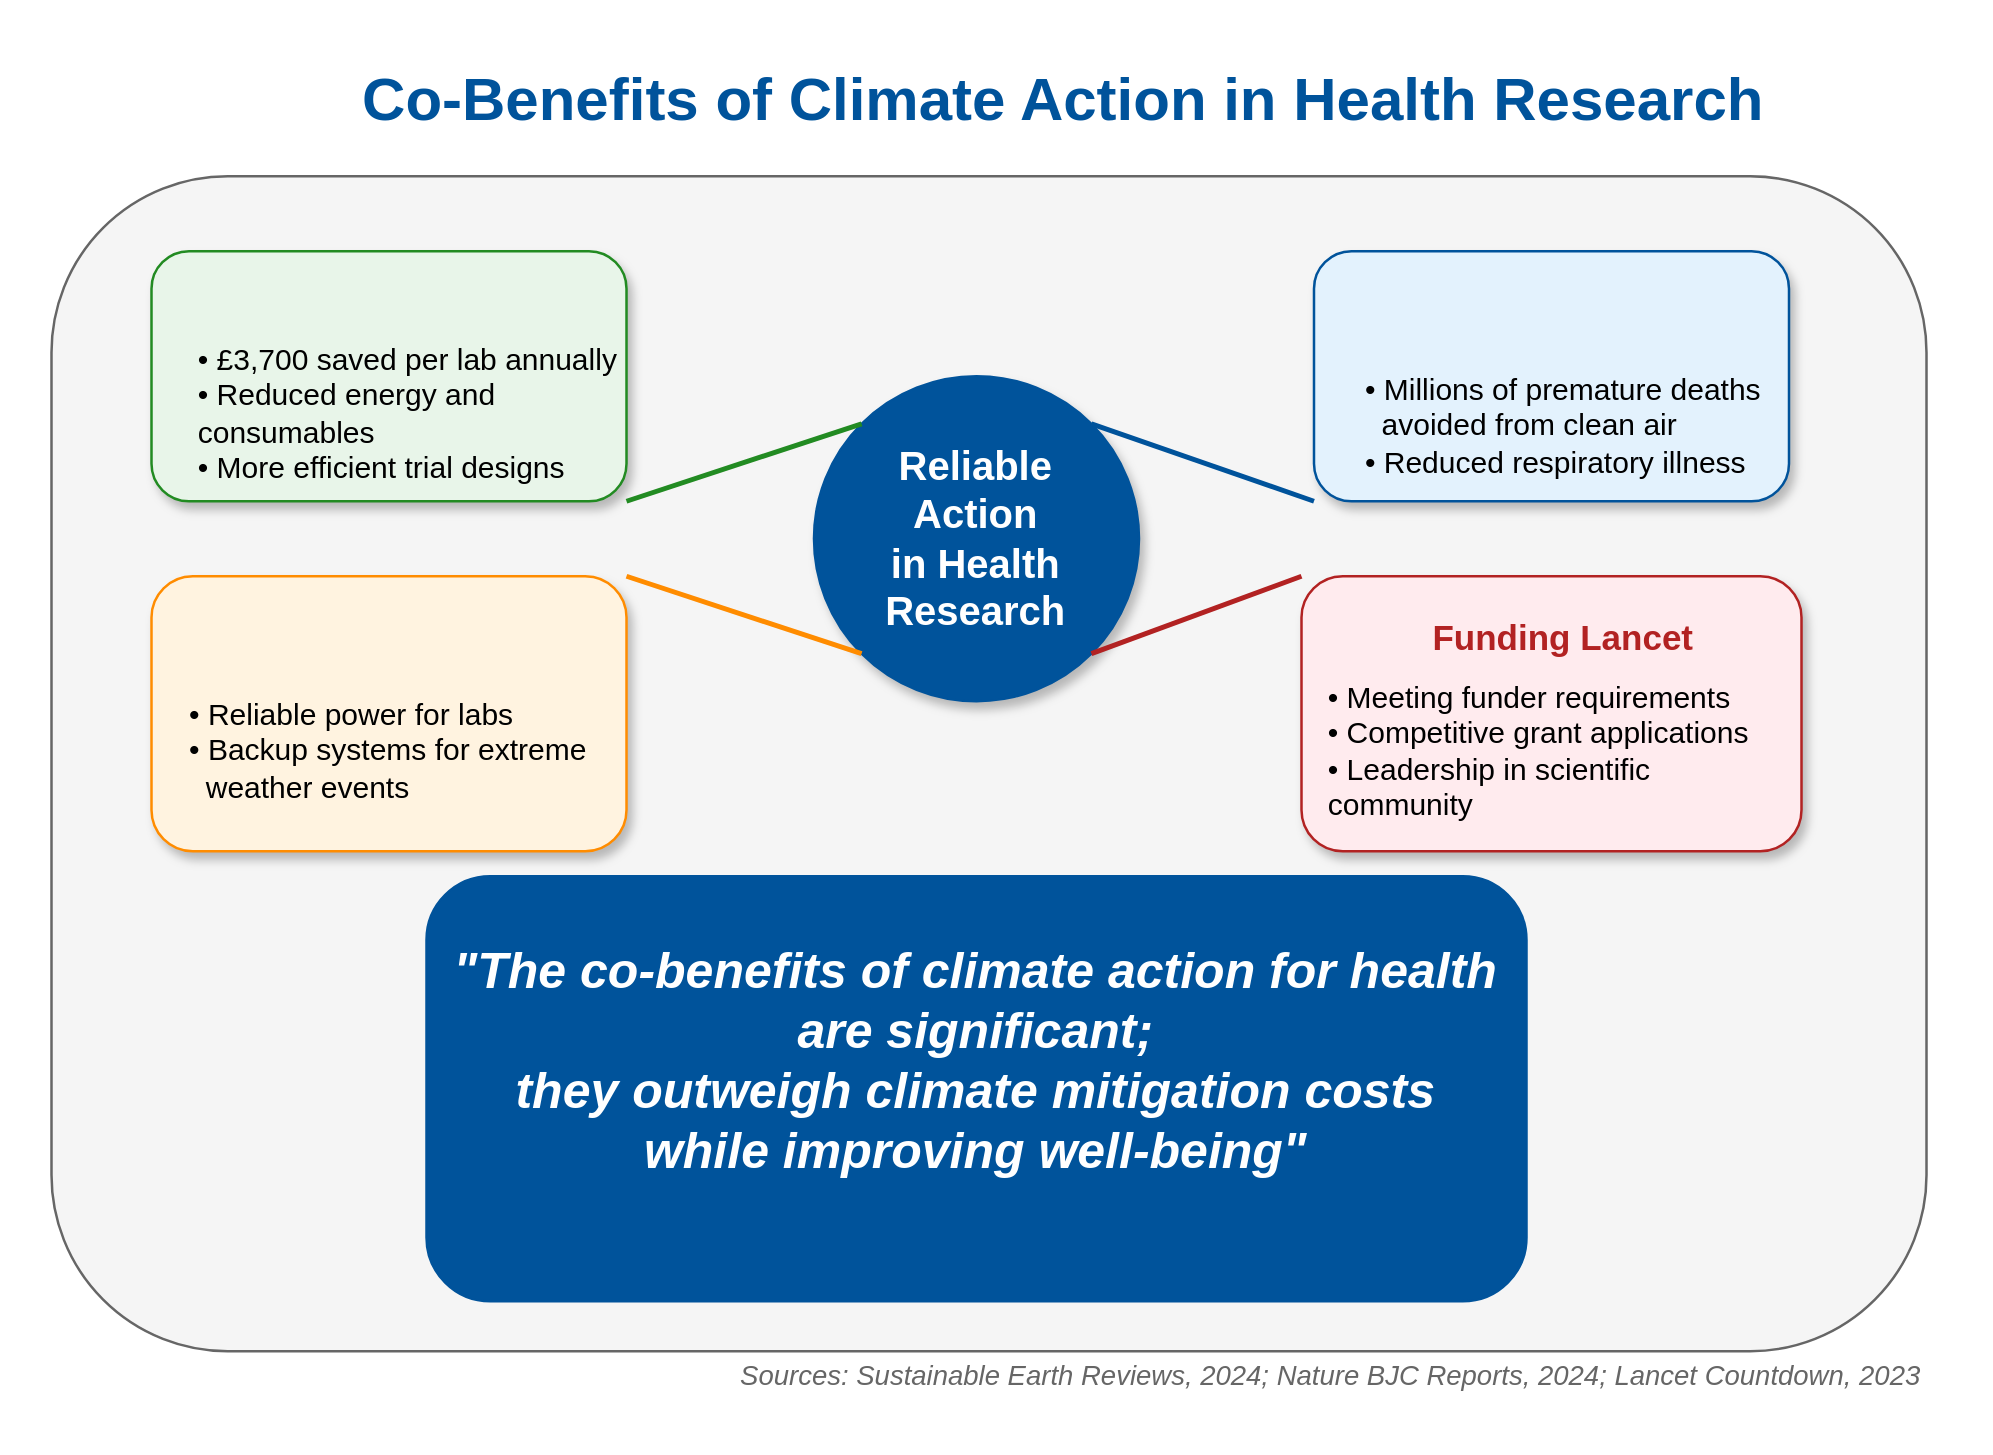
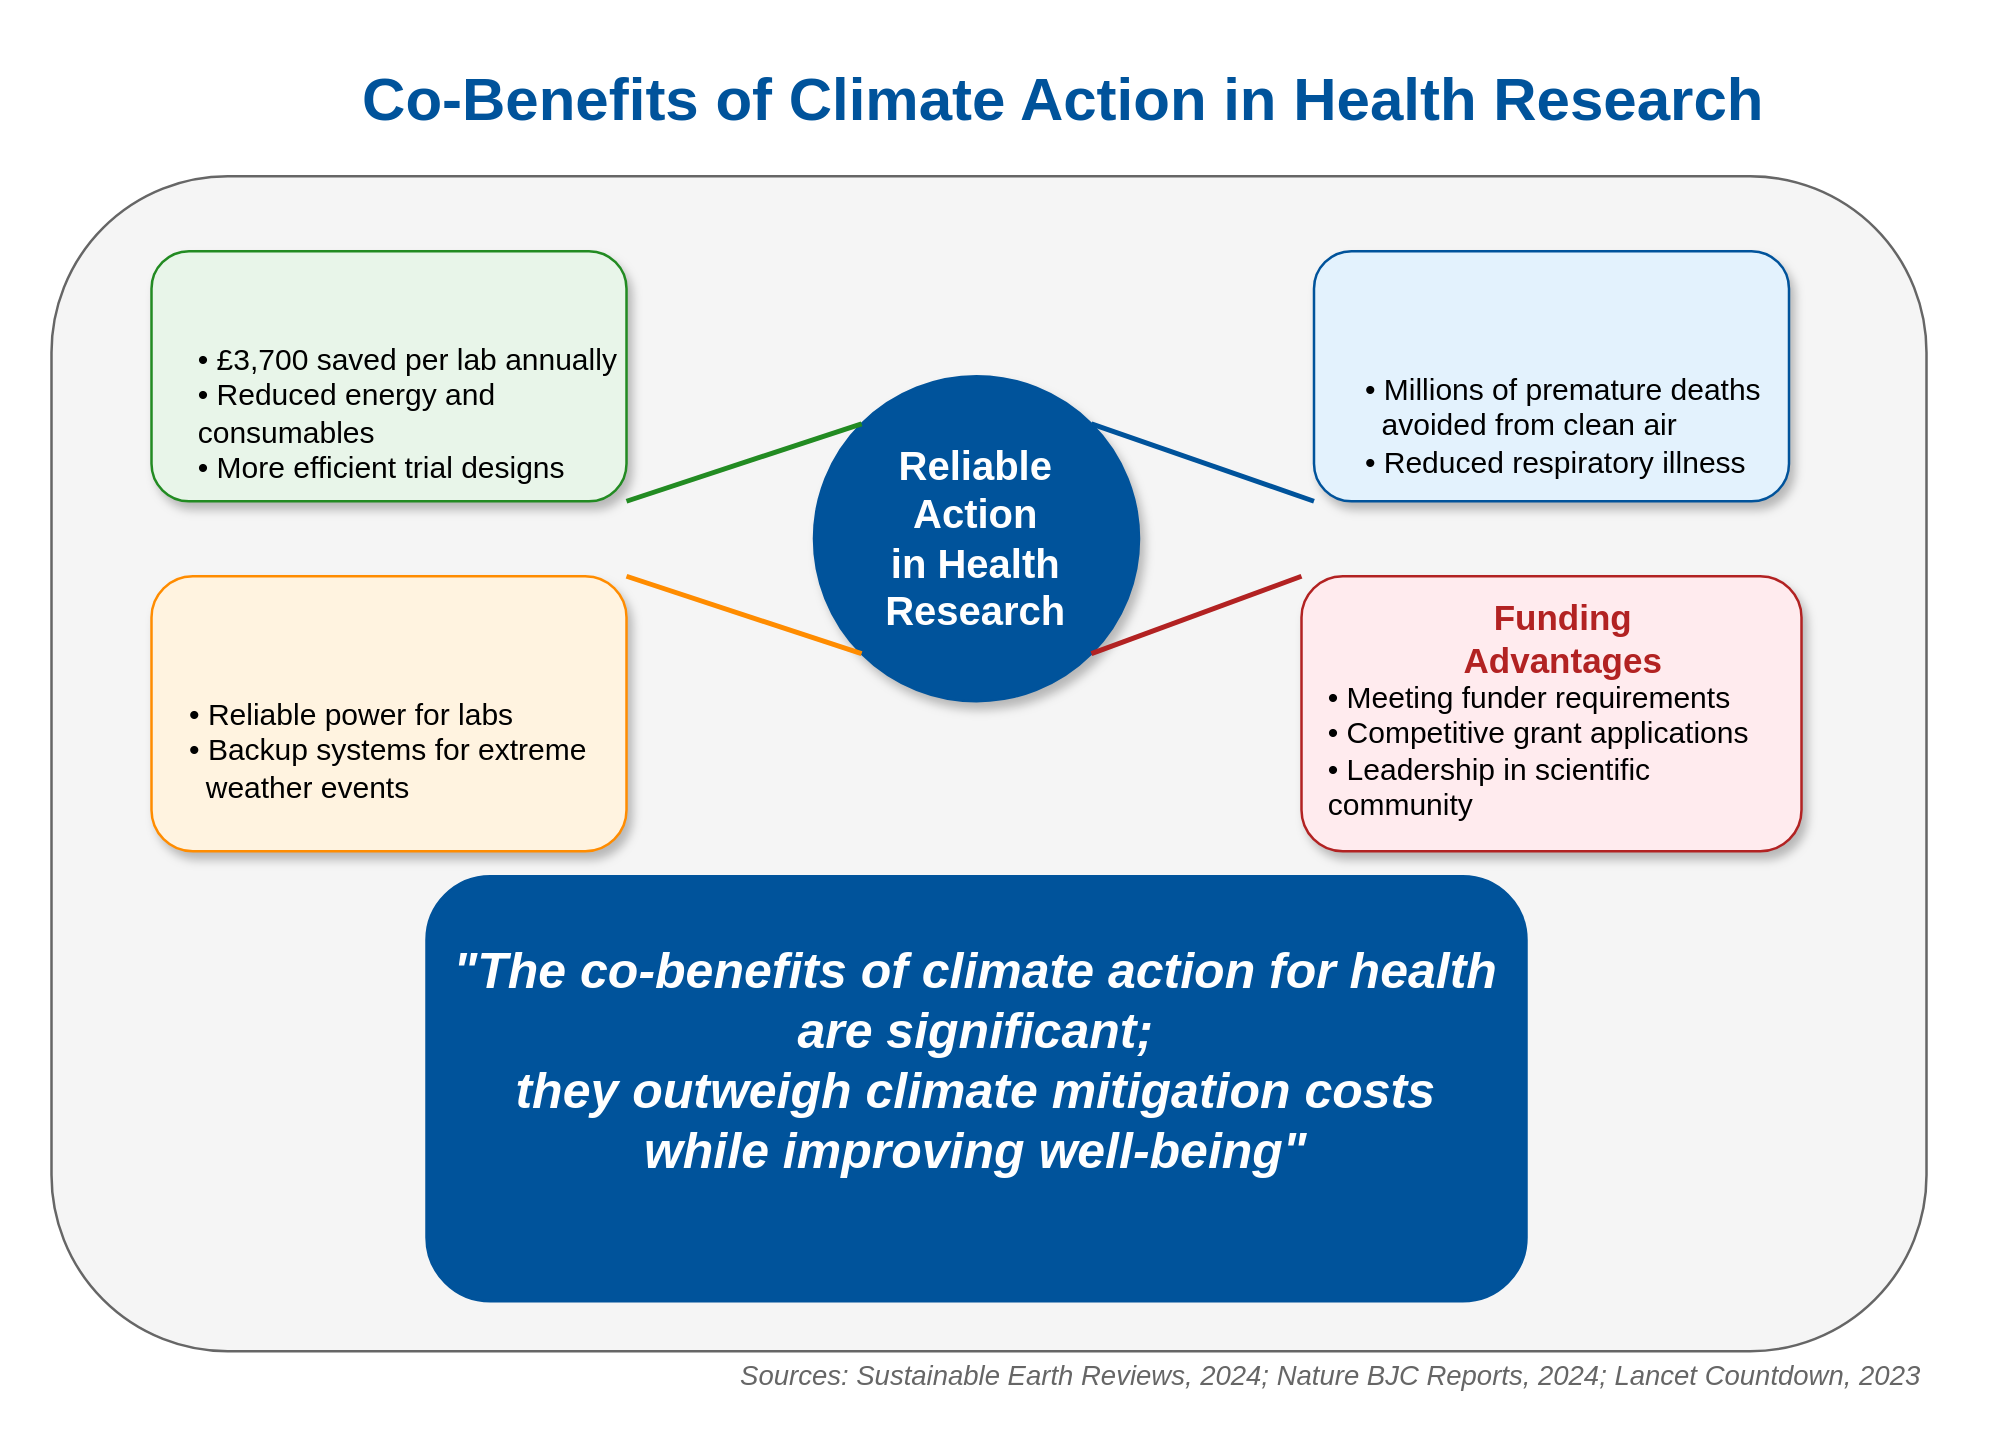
node "Funding Lancet": label "Funding Lancet" -> "Funding Advantages"
